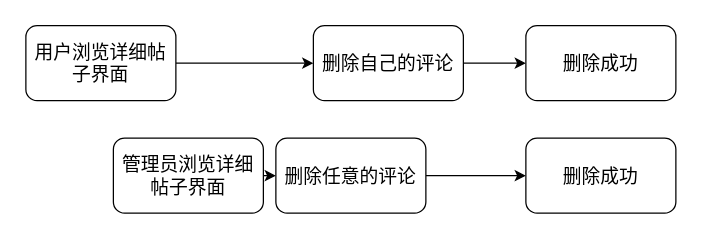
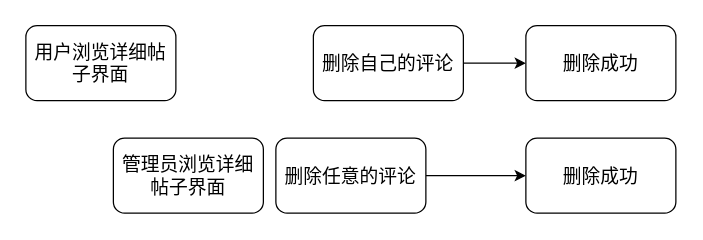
edge "用户浏览详细帖子界面" -> "删除自己的评论": removed
edge "管理员浏览详细帖子界面" -> "删除任意的评论": removed
